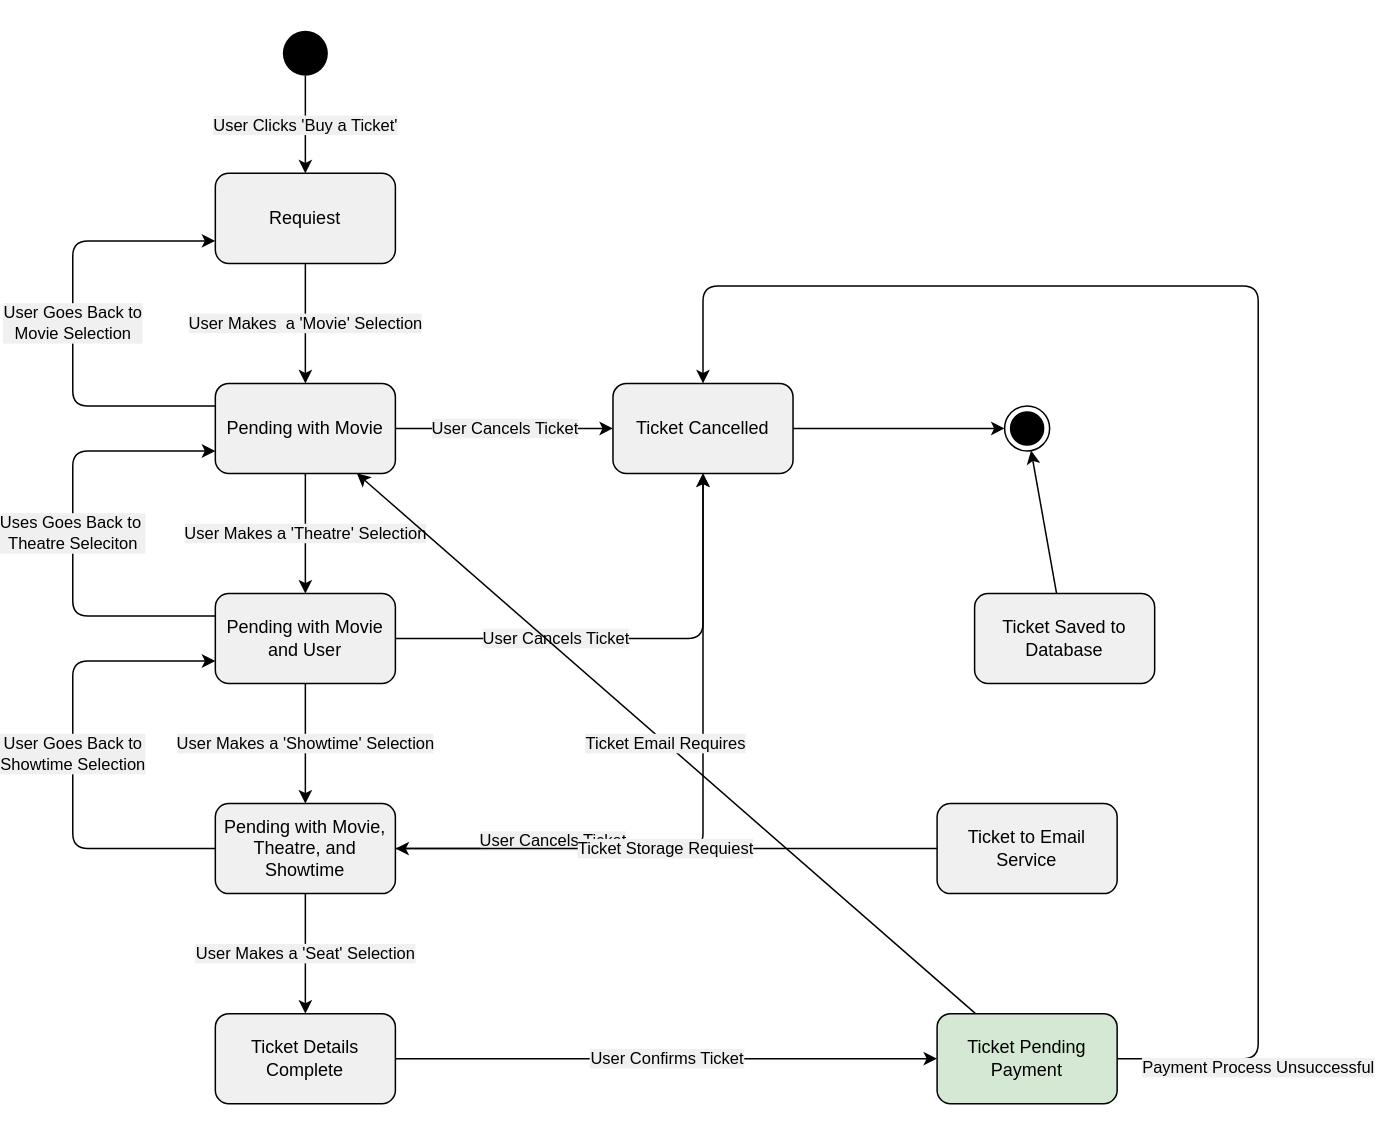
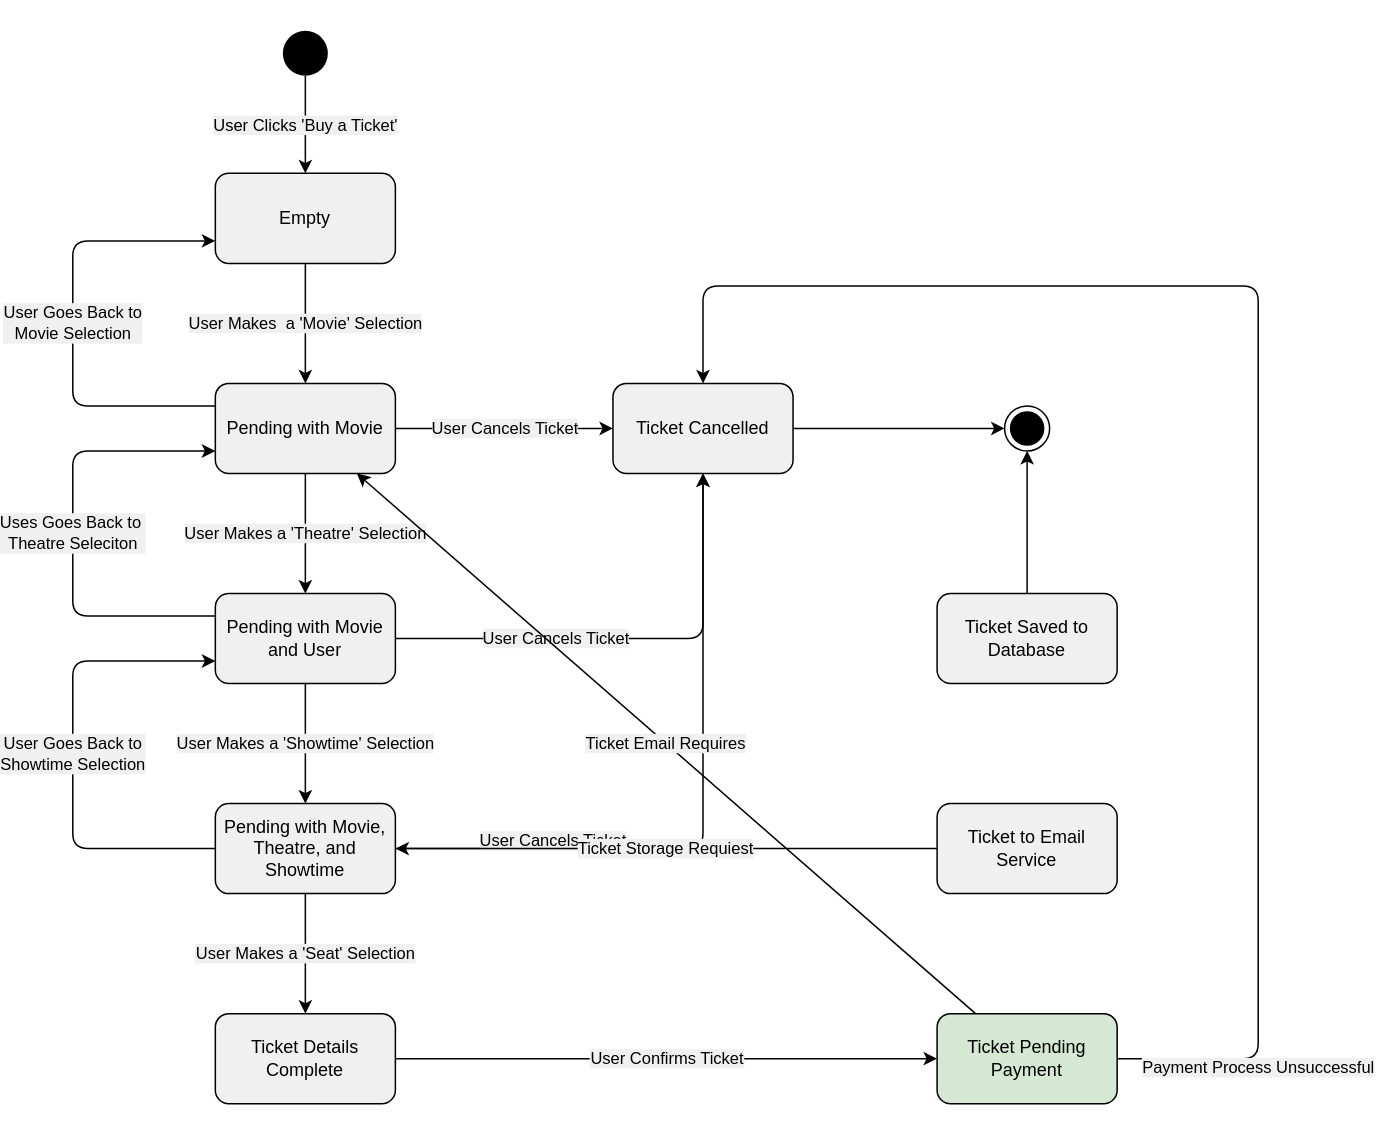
node "Requiest": label "Requiest" -> "Empty"
node "Ticket Saved to Database": moved (1064, 638) -> (1027, 638)
